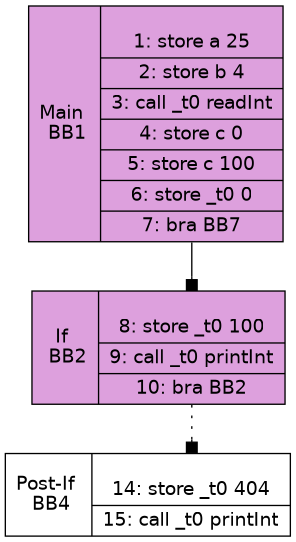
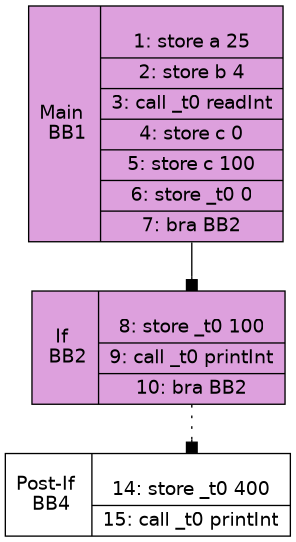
node "Main": text "7: bra BB7" -> "7: bra BB2"
node "Post-If": text "14: store _t0 404" -> "14: store _t0 400"
